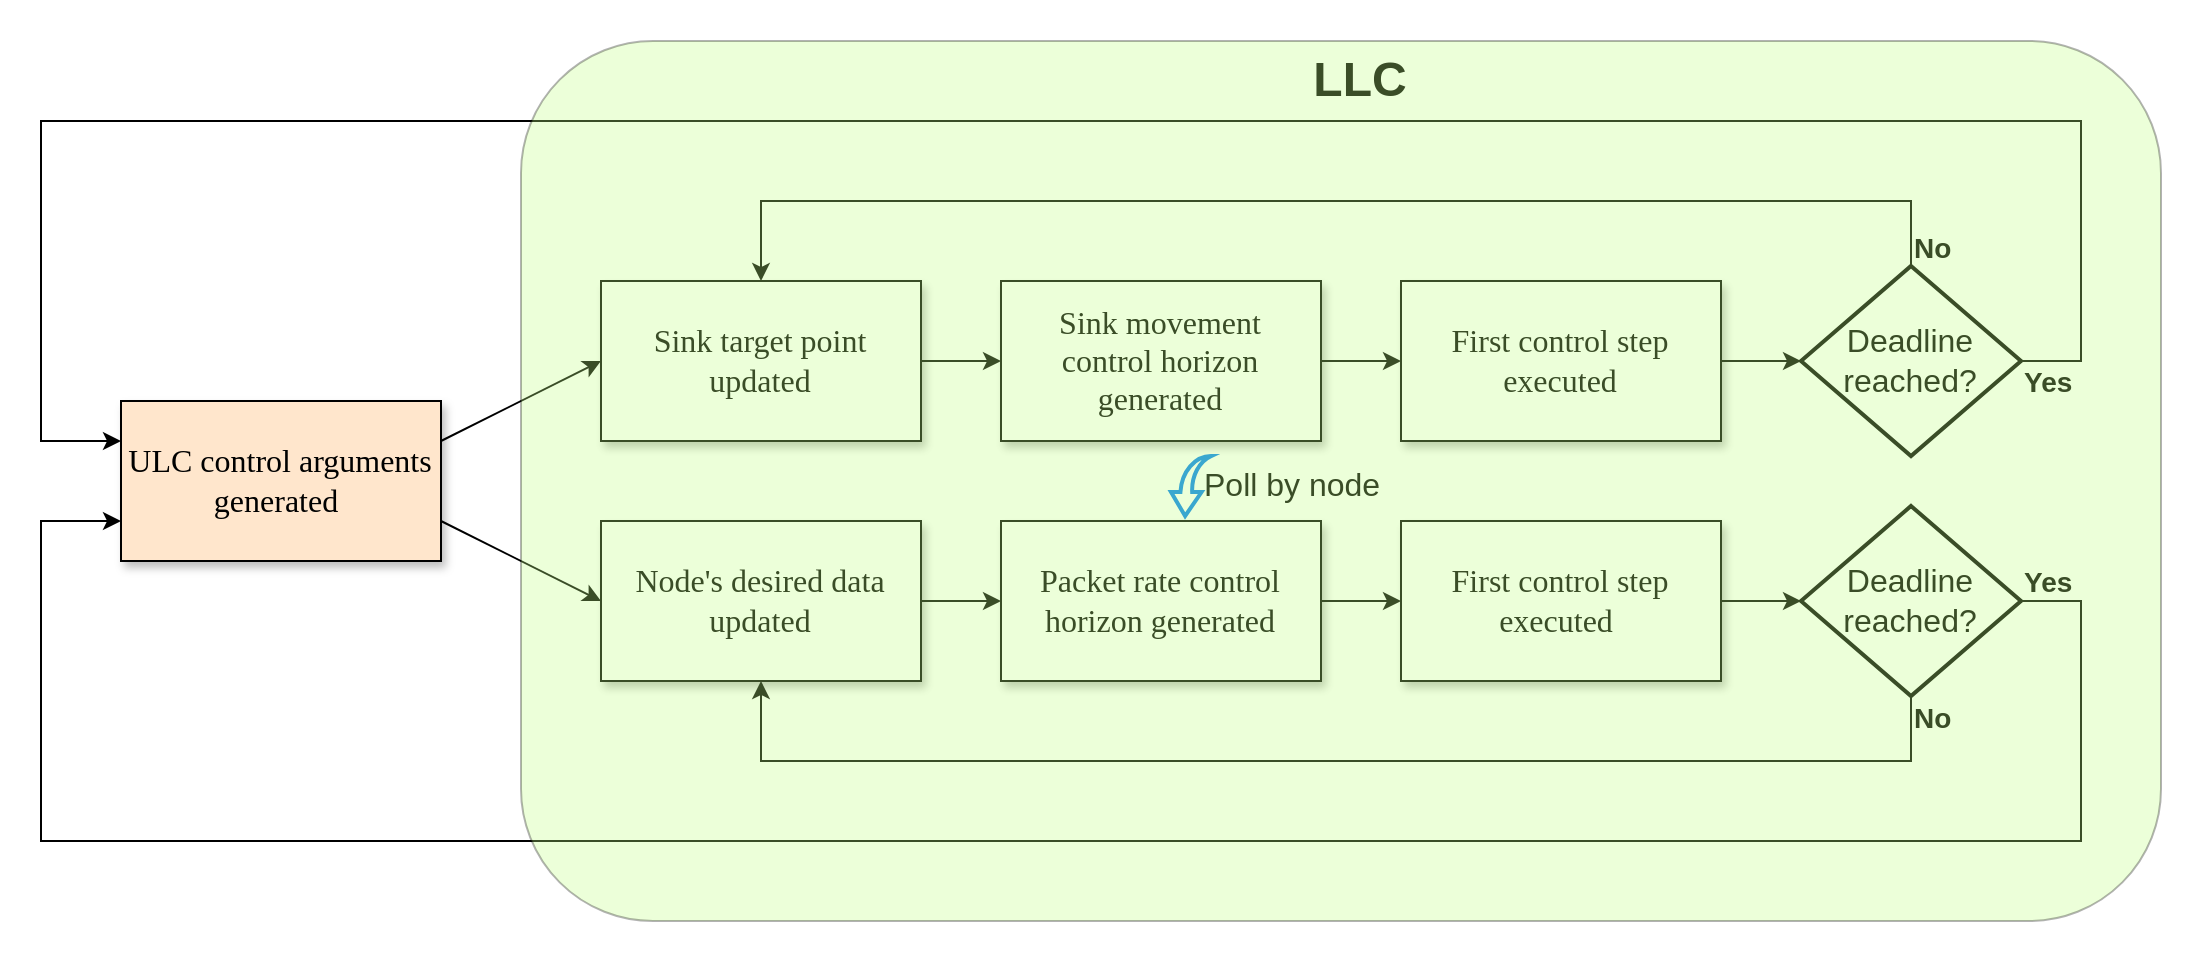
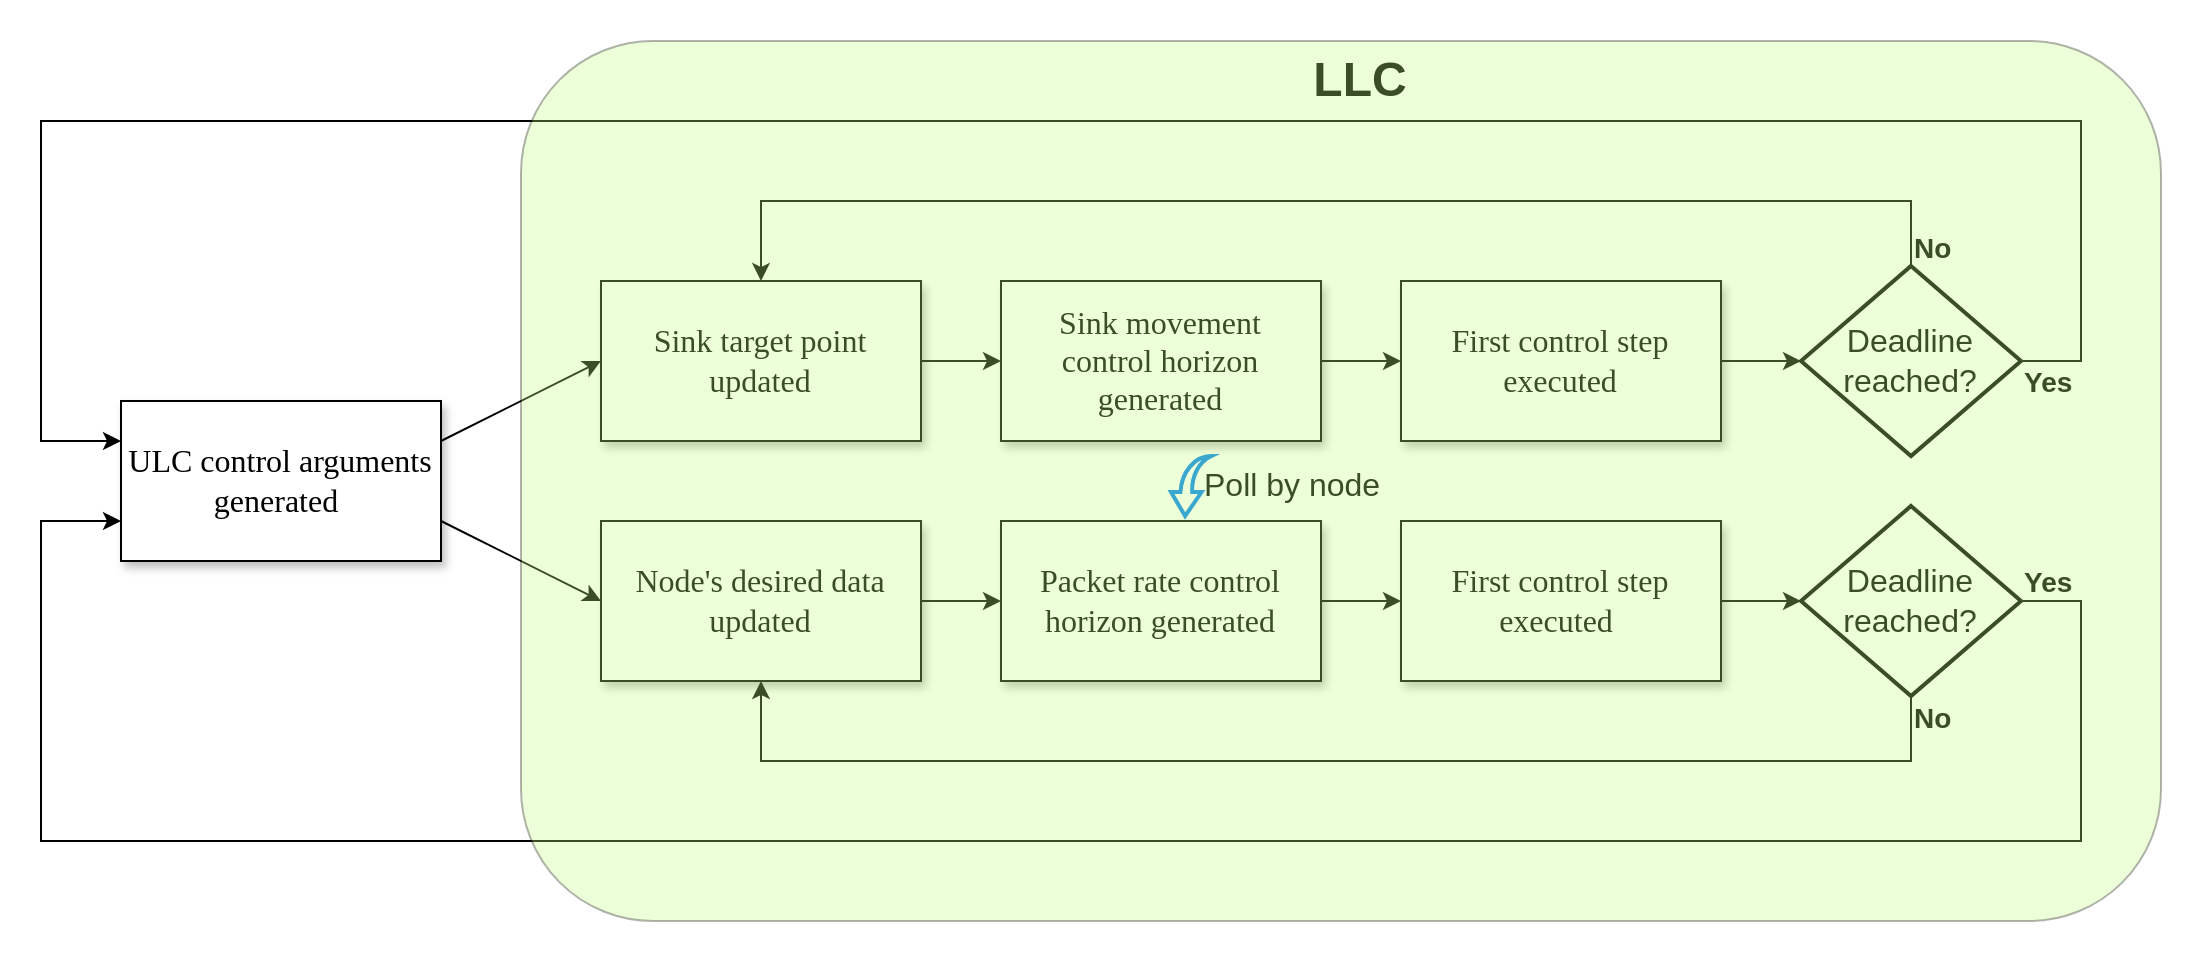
node "ULC control arguments generated": fillcolor #ffe6cc -> #ffffff
